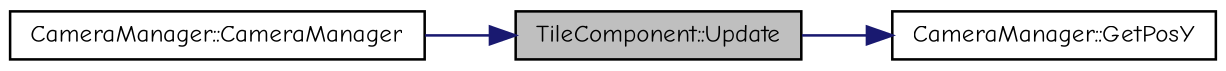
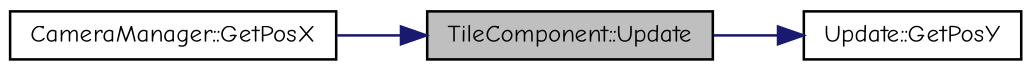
node "CameraManager::CameraManager": label "CameraManager::CameraManager" -> "CameraManager::GetPosX"
node "CameraManager::GetPosY": label "CameraManager::GetPosY" -> "Update::GetPosY"
